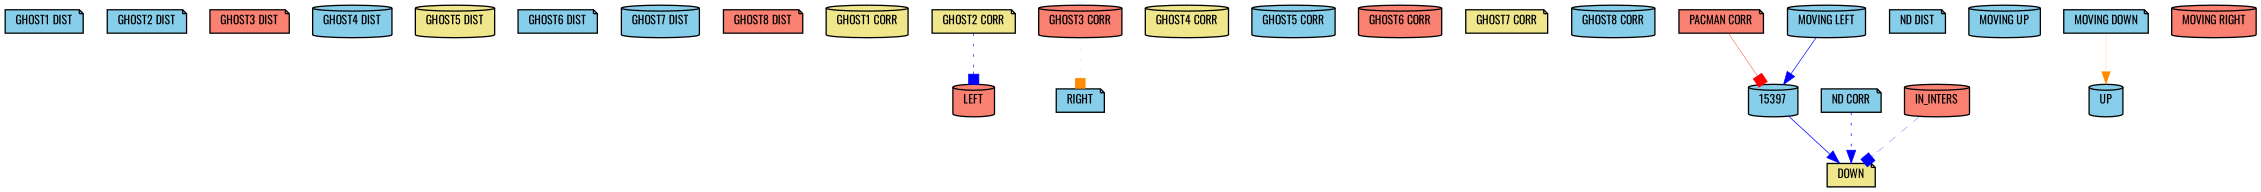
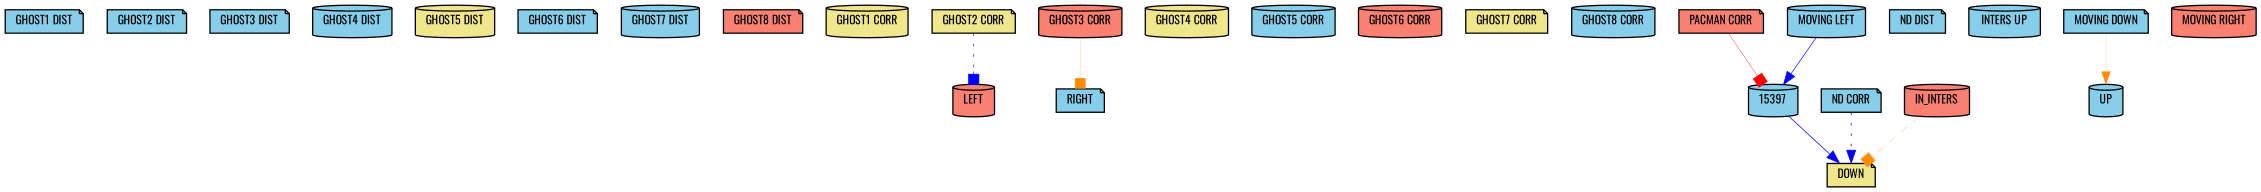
node "GHOST3 DIST": fillcolor salmon -> skyblue
node "MOVING UP": label "MOVING UP" -> "INTERS UP"
edge "GHOST3 CORR" -> "RIGHT": style dotted -> solid
edge "IN_INTERS" -> "DOWN": color blue -> darkorange
